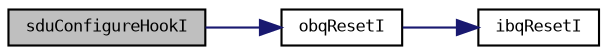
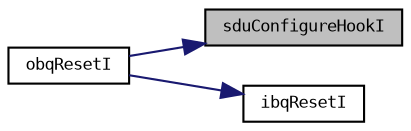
edge "sduConfigureHookI" -> "obqResetI": reversed
